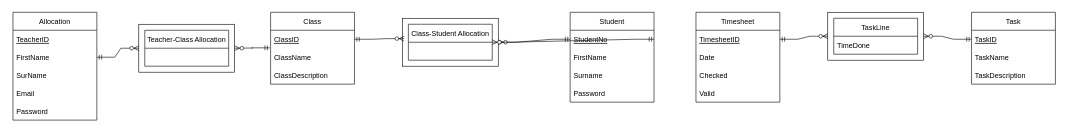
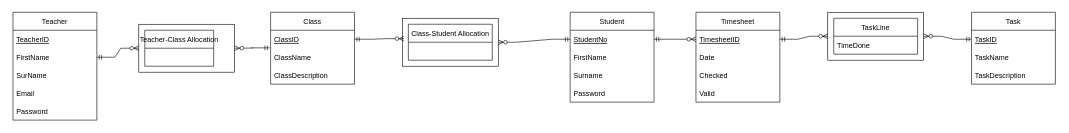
node "Allocation": label "Allocation" -> "Teacher"
edge "StudentNo" -- "Class-Student Allocation": now "StudentNo" -- "TimesheetID"
node "Teacher-Class Allocation": size 84x36 -> 69x36
